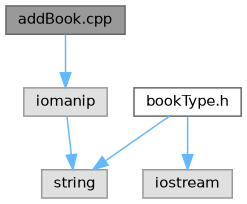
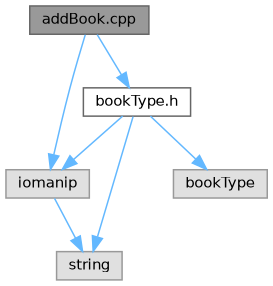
edge "addBook.cpp" -> "bookType.h": added
edge "bookType.h" -> "iomanip": added
node "iostream": label "iostream" -> "bookType"
